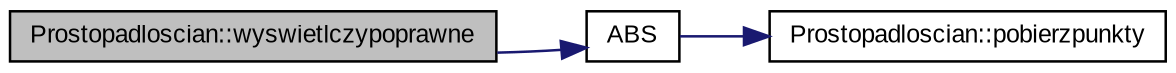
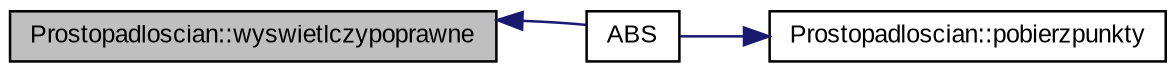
edge "Prostopadloscian::wyswietlczypoprawne" -> "ABS": reversed
